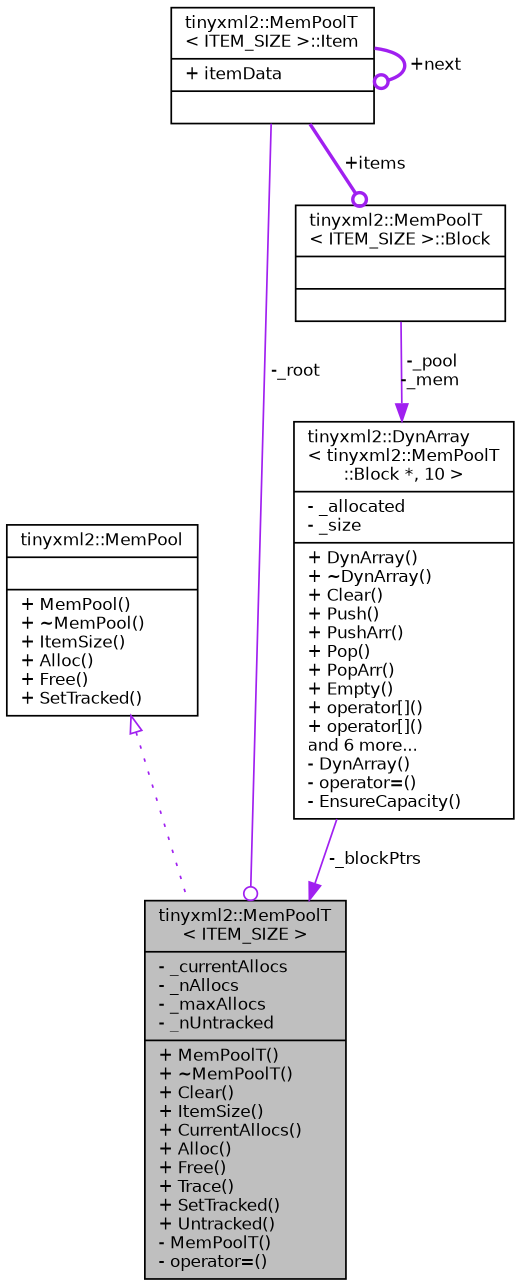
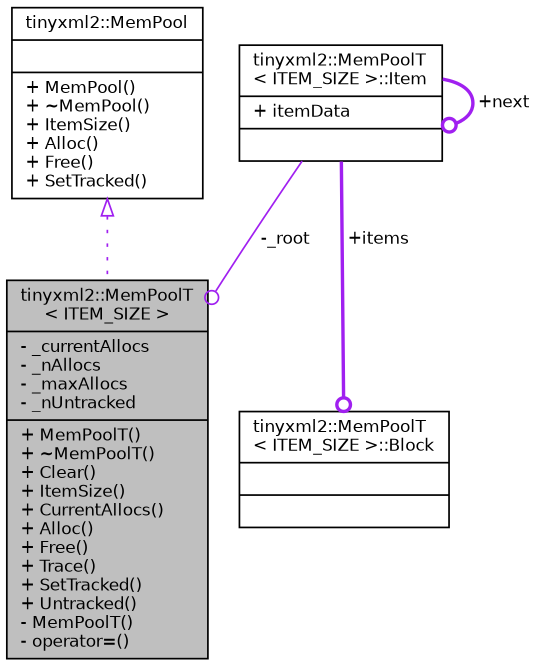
node "tinyxml2::DynArray": removed
